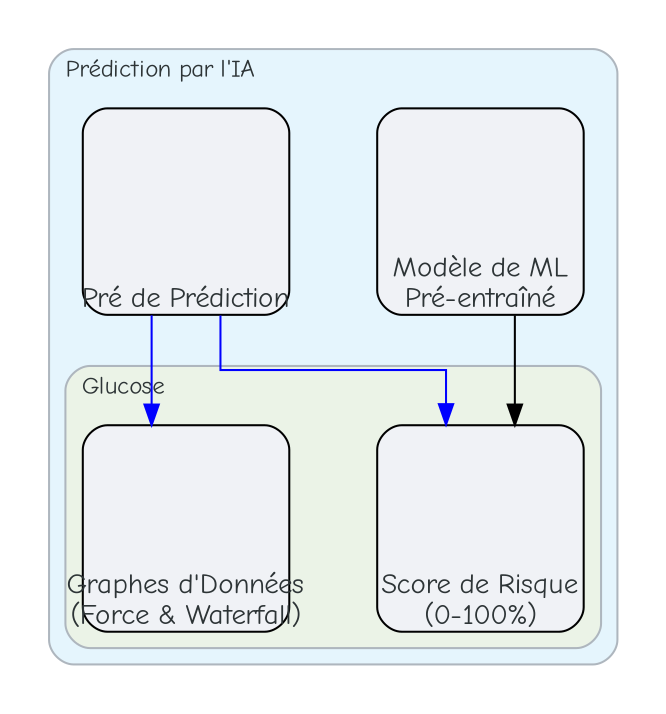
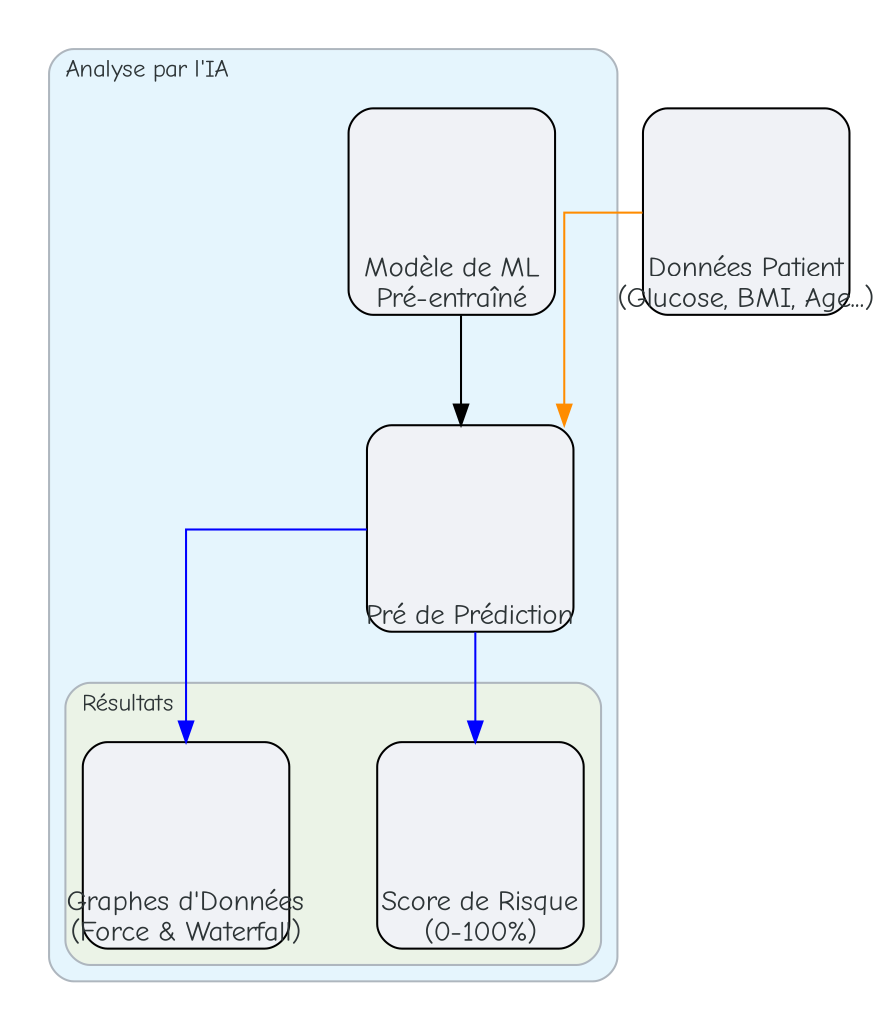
cluster "Prédiction par l'IA": label "Prédiction par l'IA" -> "Analyse par l'IA"
node "Données Patient (Glucose, BMI, Age...)": added
edge "Modèle de ML Pré-entraîné" -> "Score de Risque (0-100%)": now "Modèle de ML Pré-entraîné" -> "Pré de Prédiction"
cluster "Glucose": label "Glucose" -> "Résultats"
